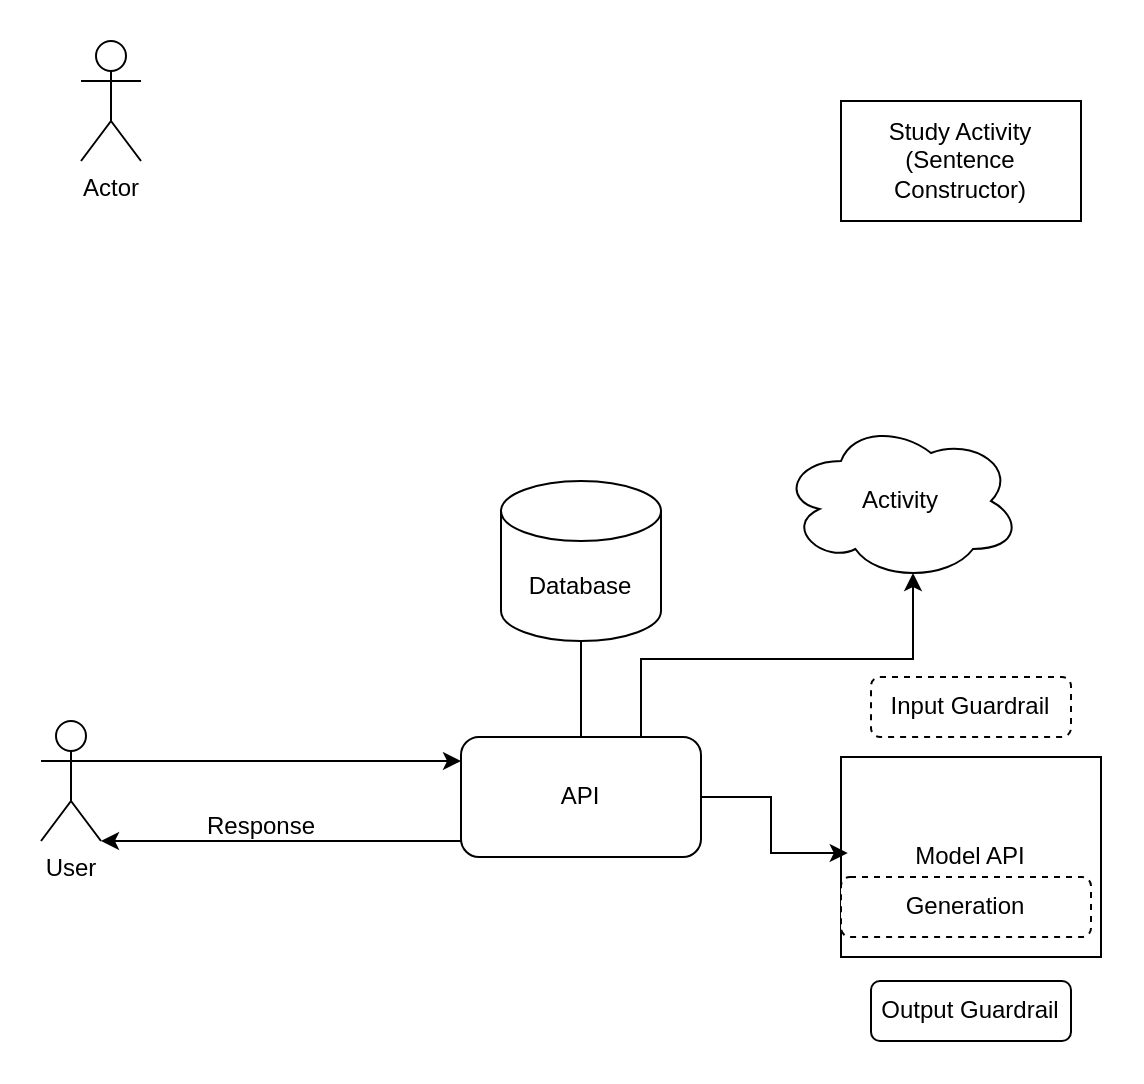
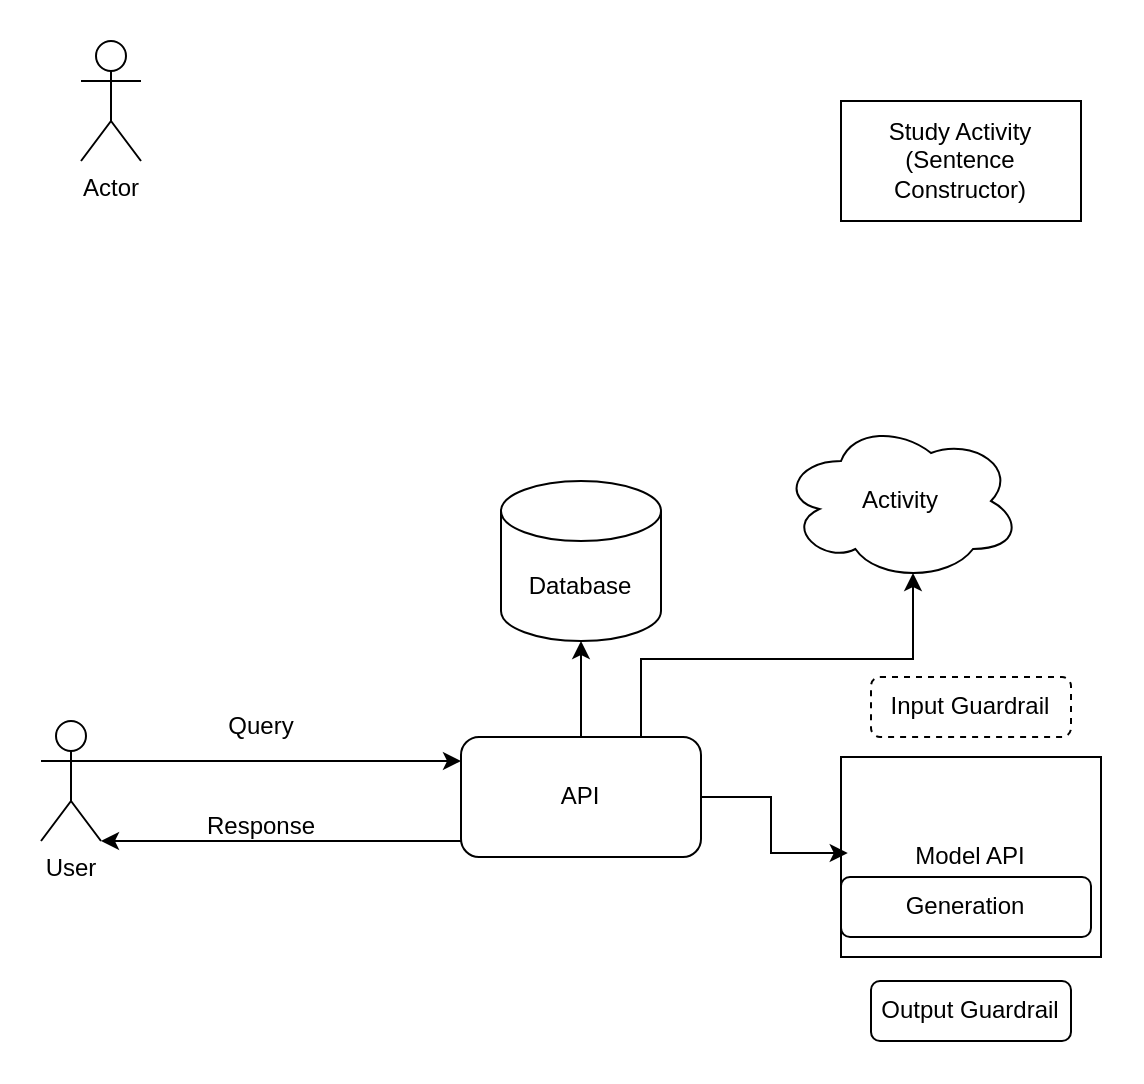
edge "Database" -- "API": arrowhead none -> classic
node "Query": added
node "Generation": style dashed -> solid
